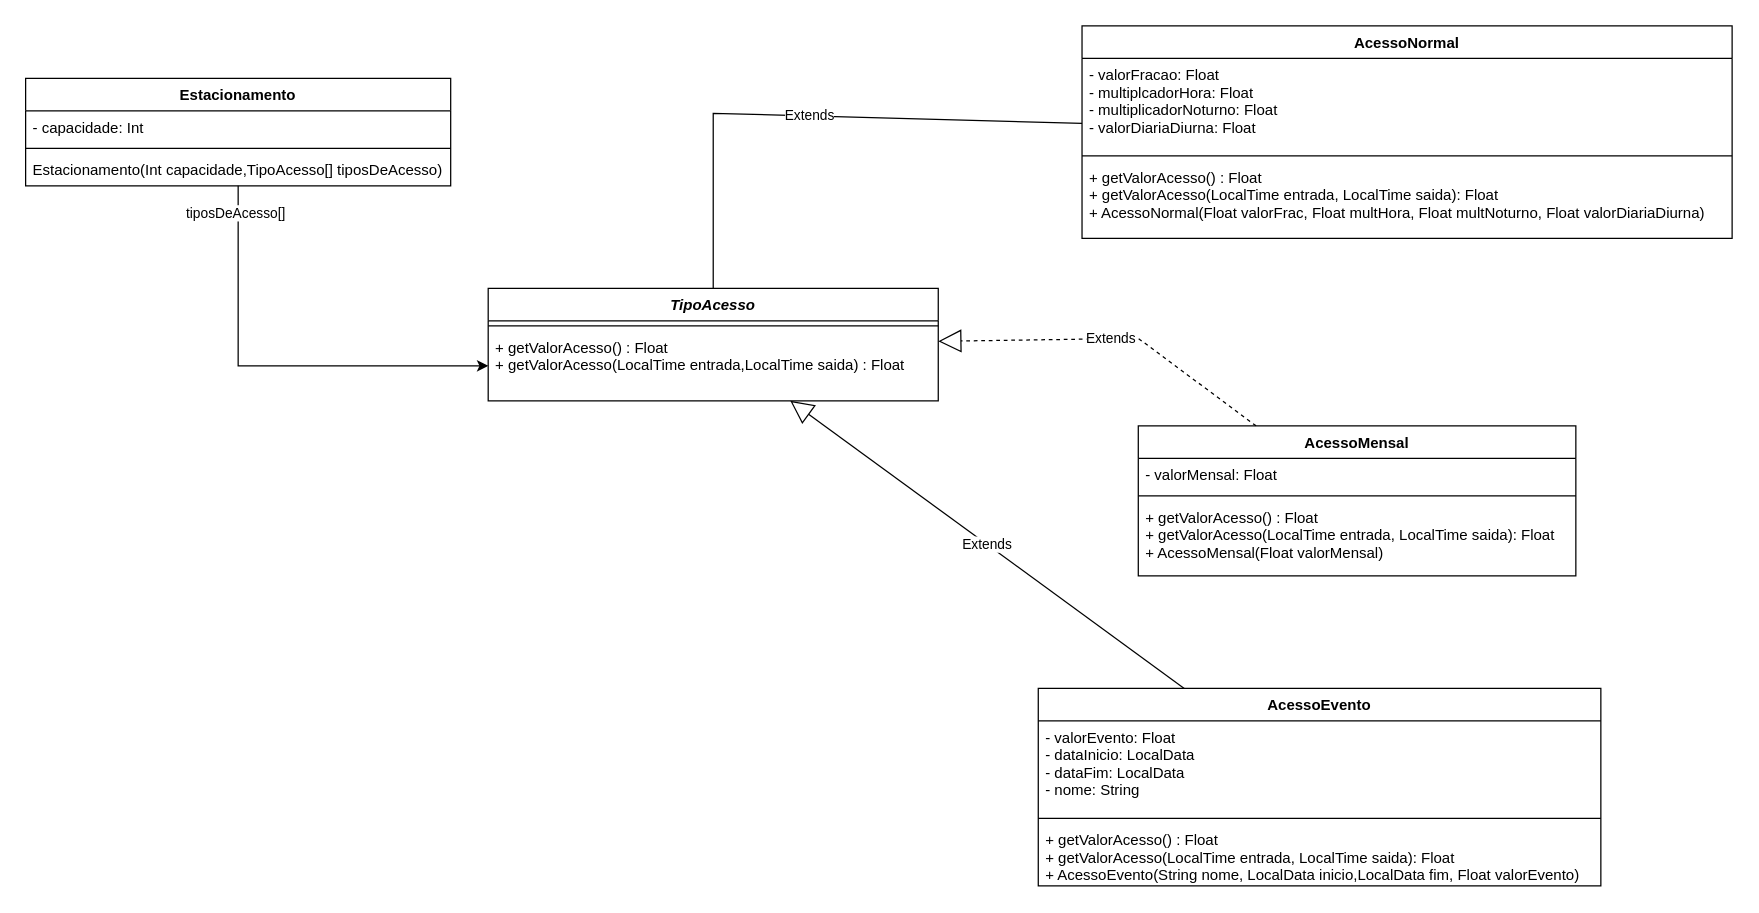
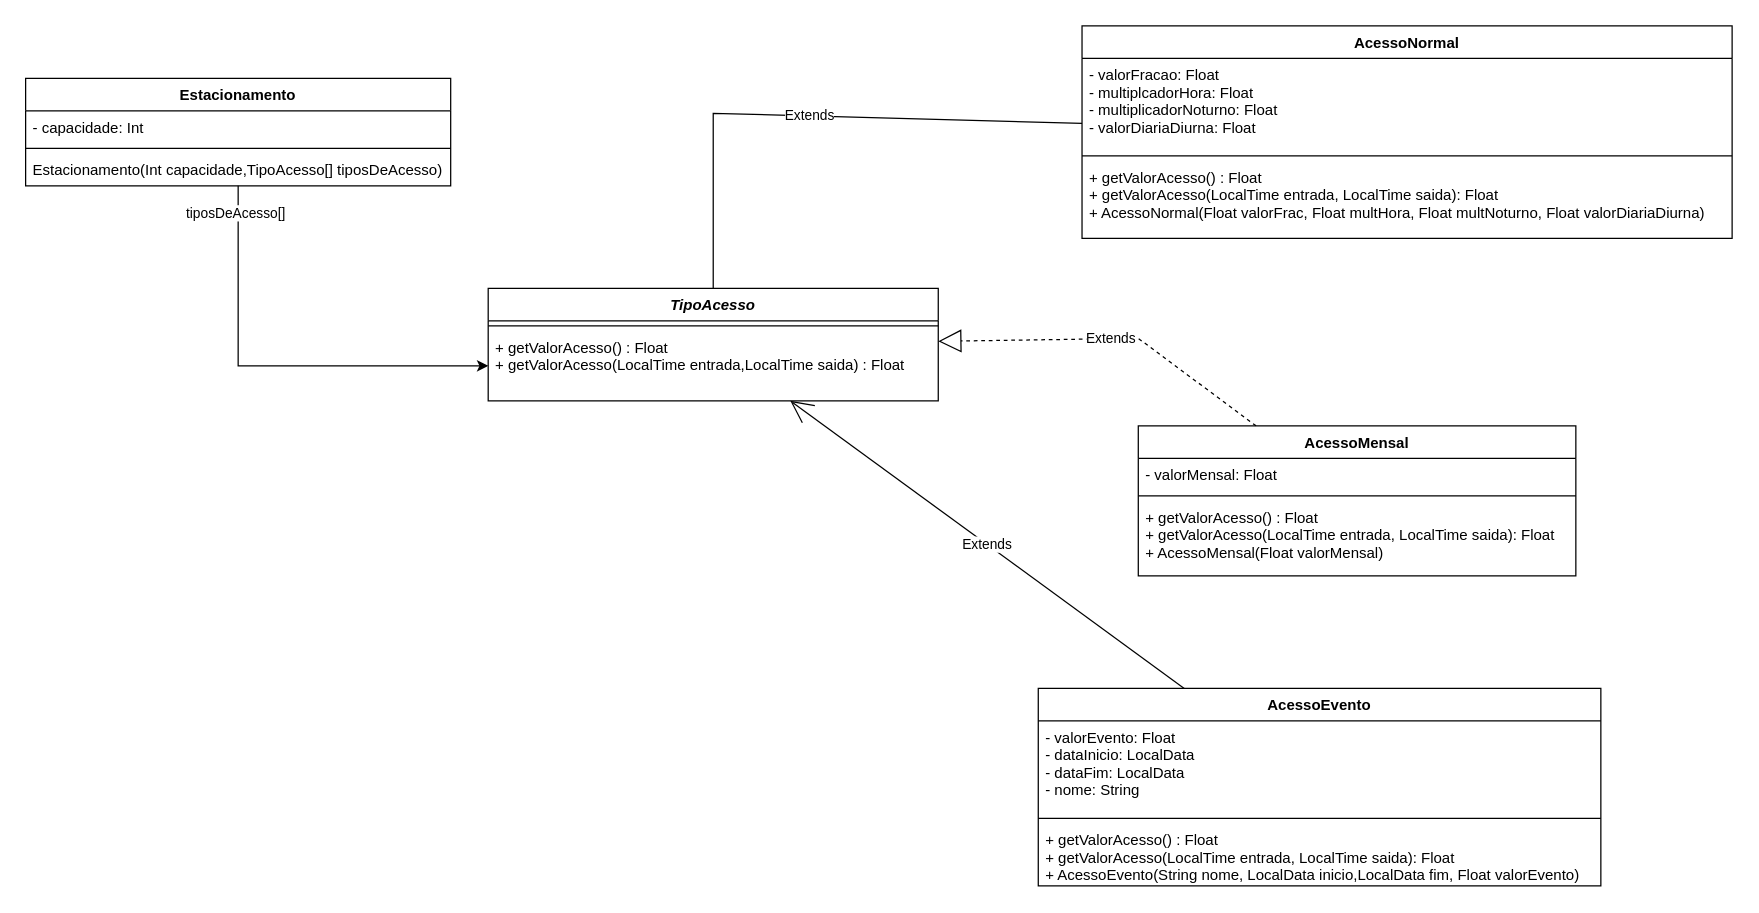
edge "AcessoEvento" -> "TipoAcesso": arrowhead block -> open
